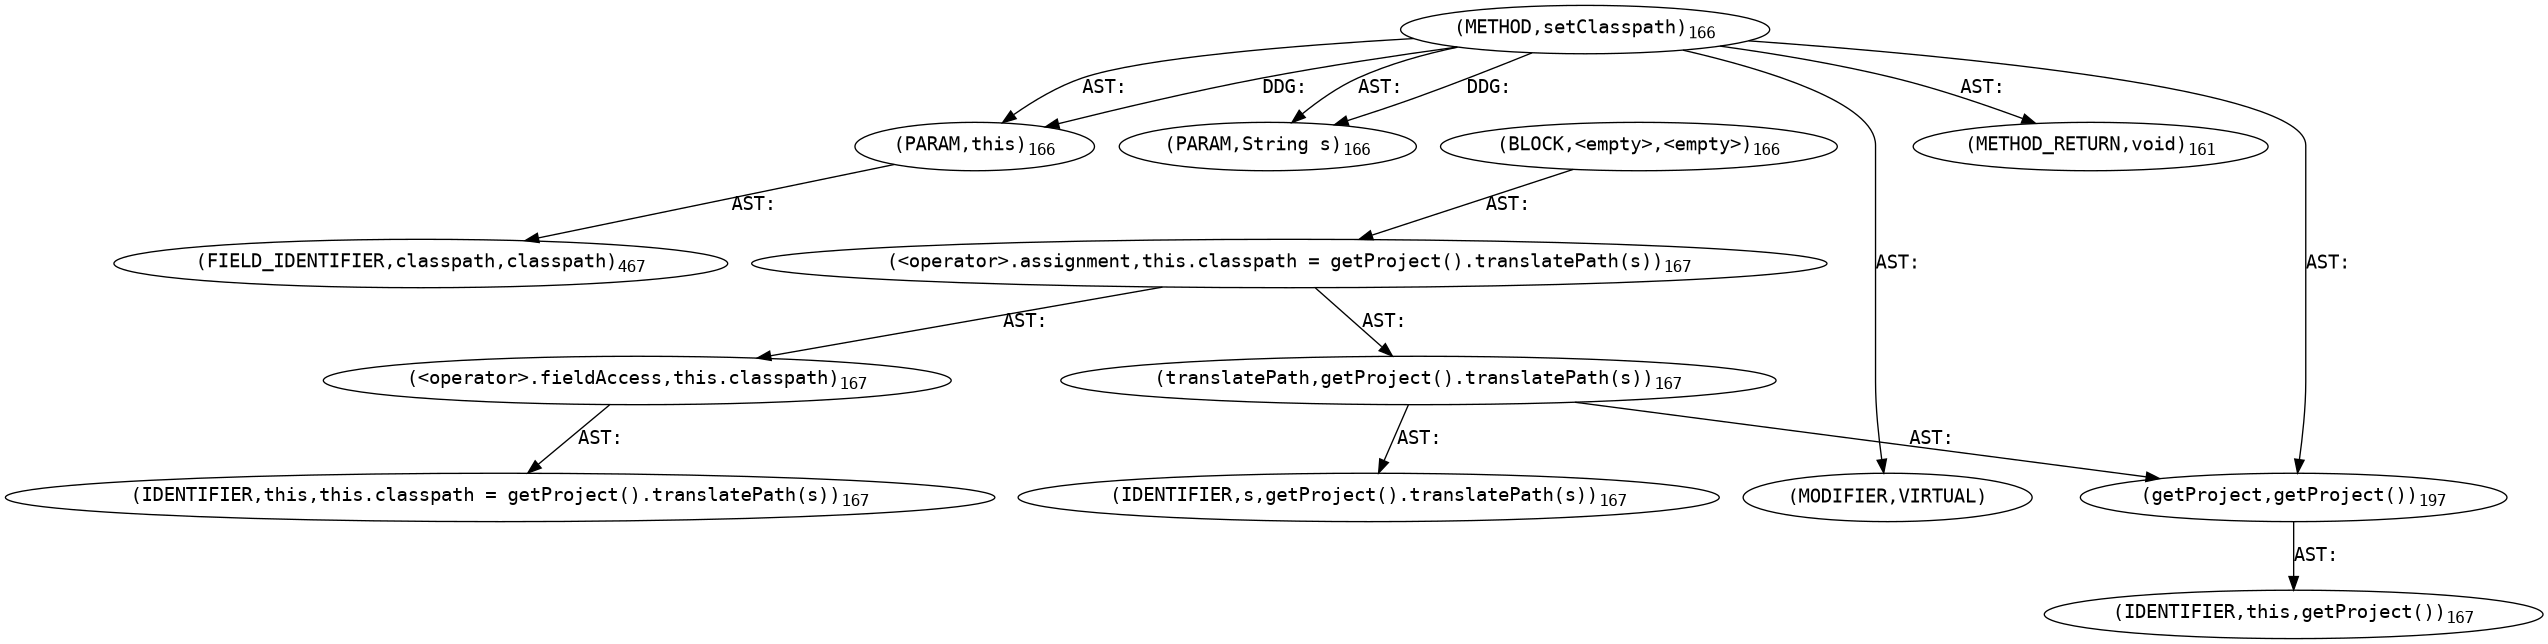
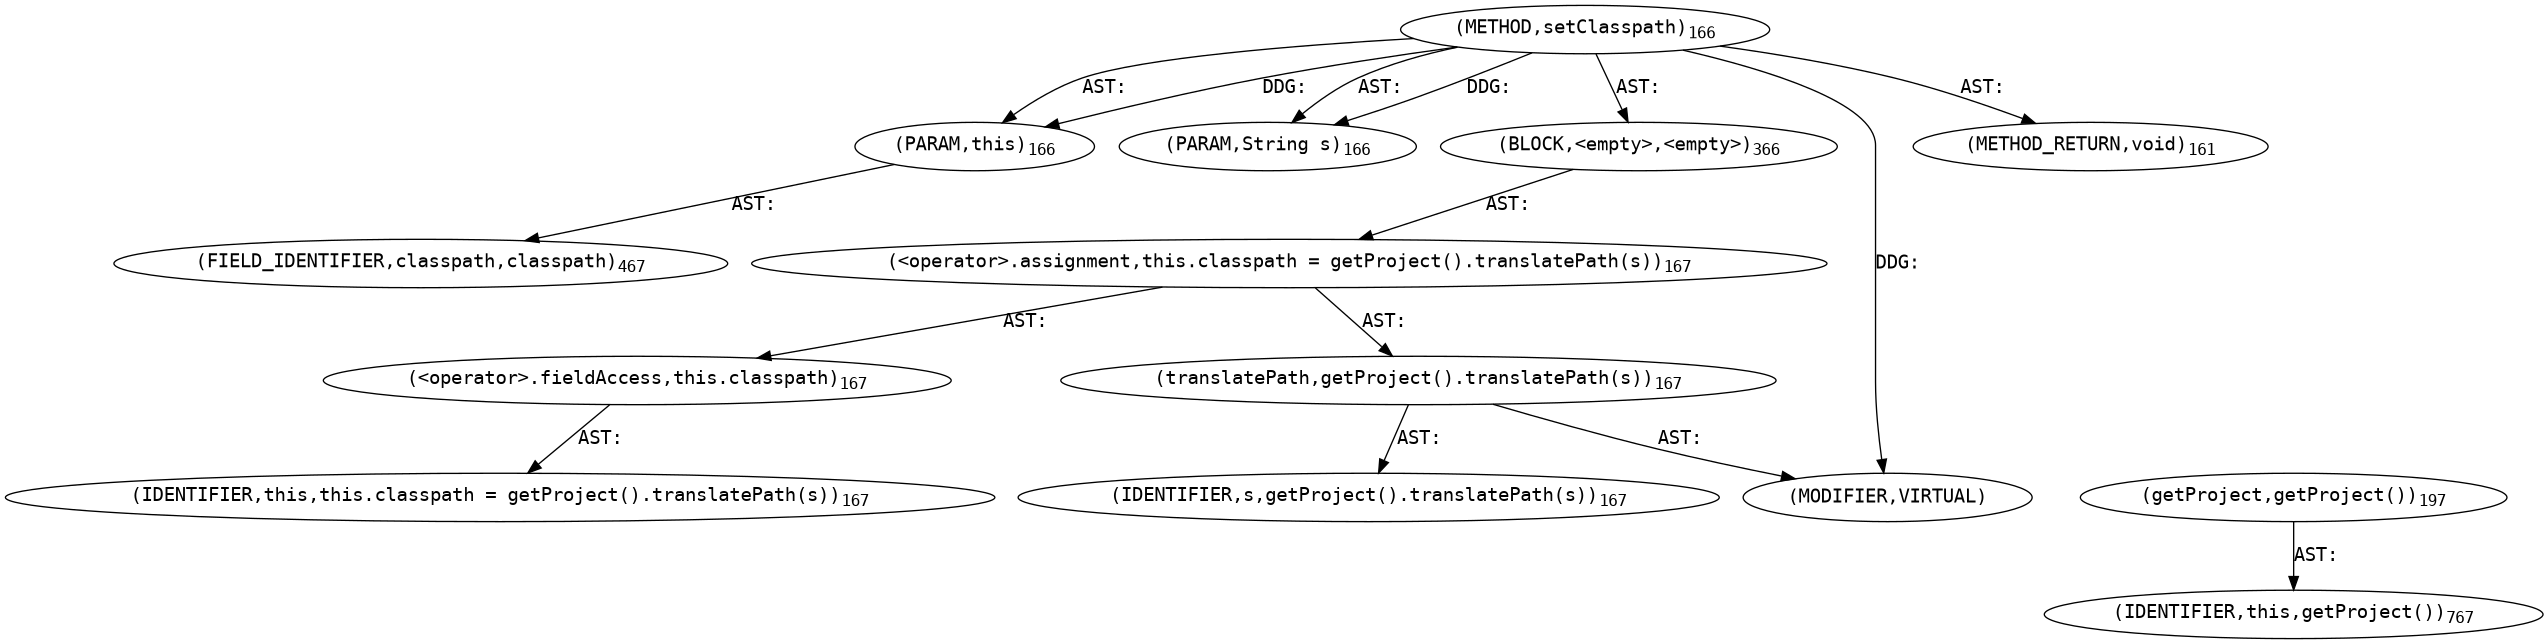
edge "(METHOD,setClasspath)" -> "(getProject,getProject())": now "(METHOD,setClasspath)" -> "(BLOCK,<empty>,<empty>)"
node "(BLOCK,<empty>,<empty>)": text "166" -> "366"
edge "(METHOD,setClasspath)" -> "(MODIFIER,VIRTUAL)": label "AST: " -> "DDG: "
edge "(translatePath,getProject().translatePath(s))" -> "(getProject,getProject())": now "(translatePath,getProject().translatePath(s))" -> "(MODIFIER,VIRTUAL)"
node "(IDENTIFIER,this,getProject())": text "167" -> "767"
